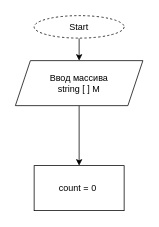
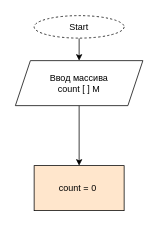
node "Ввод массива string [ ] M": label "Ввод массива string [ ] M" -> "Ввод массива count [ ] M"
node "count = 0": fillcolor #ffffff -> #ffe6cc
